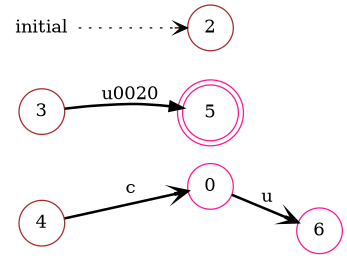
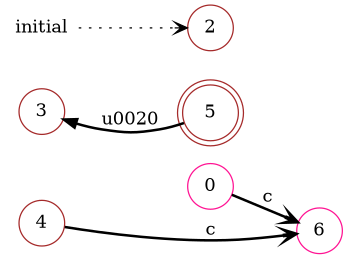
edge "3" -> "5": reversed
node "5": color deeppink -> brown
edge "0" -> "6": label "u" -> "c"
edge "4" -> "0": now "4" -> "6"
